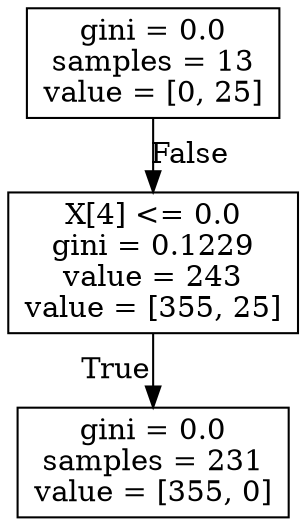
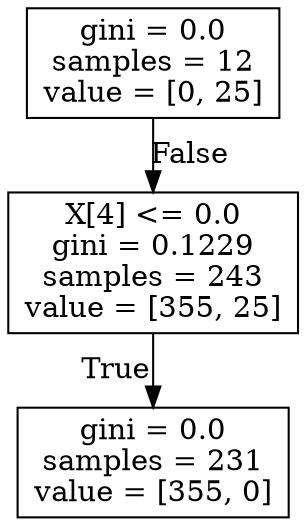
node "gini = 0.0 samples = 13 value = [0, 25]": label "gini = 0.0 samples = 13 value = [0, 25]" -> "gini = 0.0 samples = 12 value = [0, 25]"
node "X[4] <= 0.0 gini = 0.1229 value = 243 value = [355, 25]": label "X[4] <= 0.0 gini = 0.1229 value = 243 value = [355, 25]" -> "X[4] <= 0.0 gini = 0.1229 samples = 243 value = [355, 25]"
